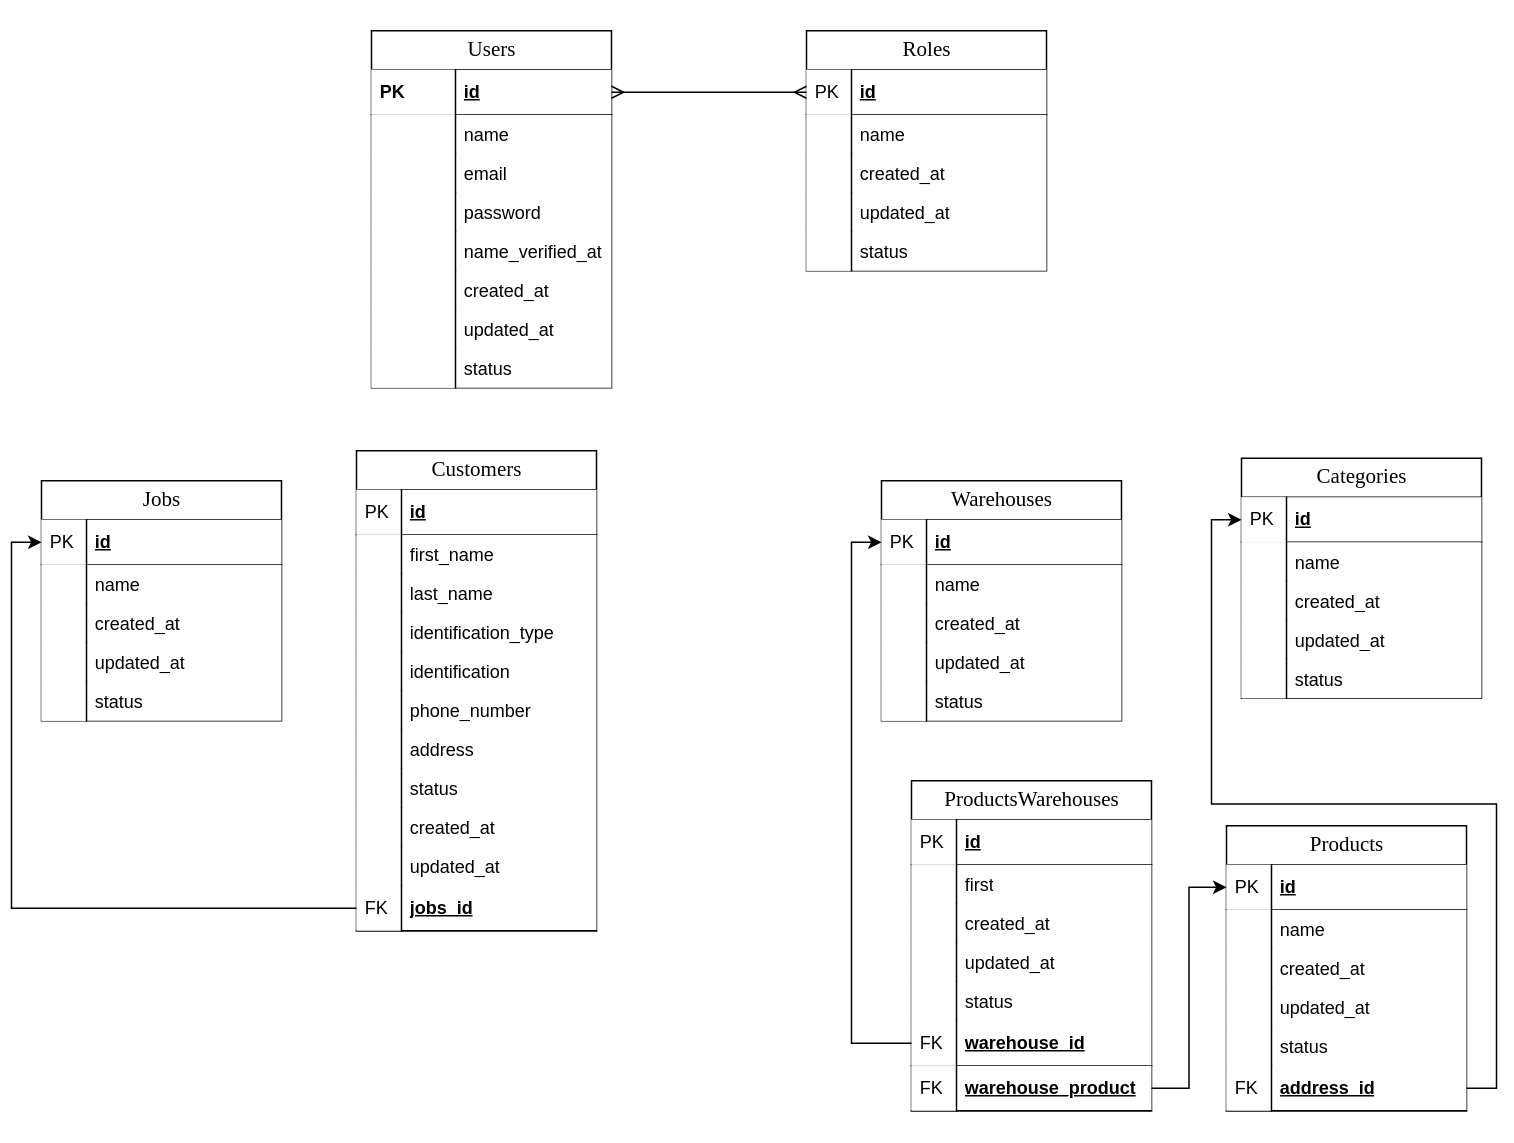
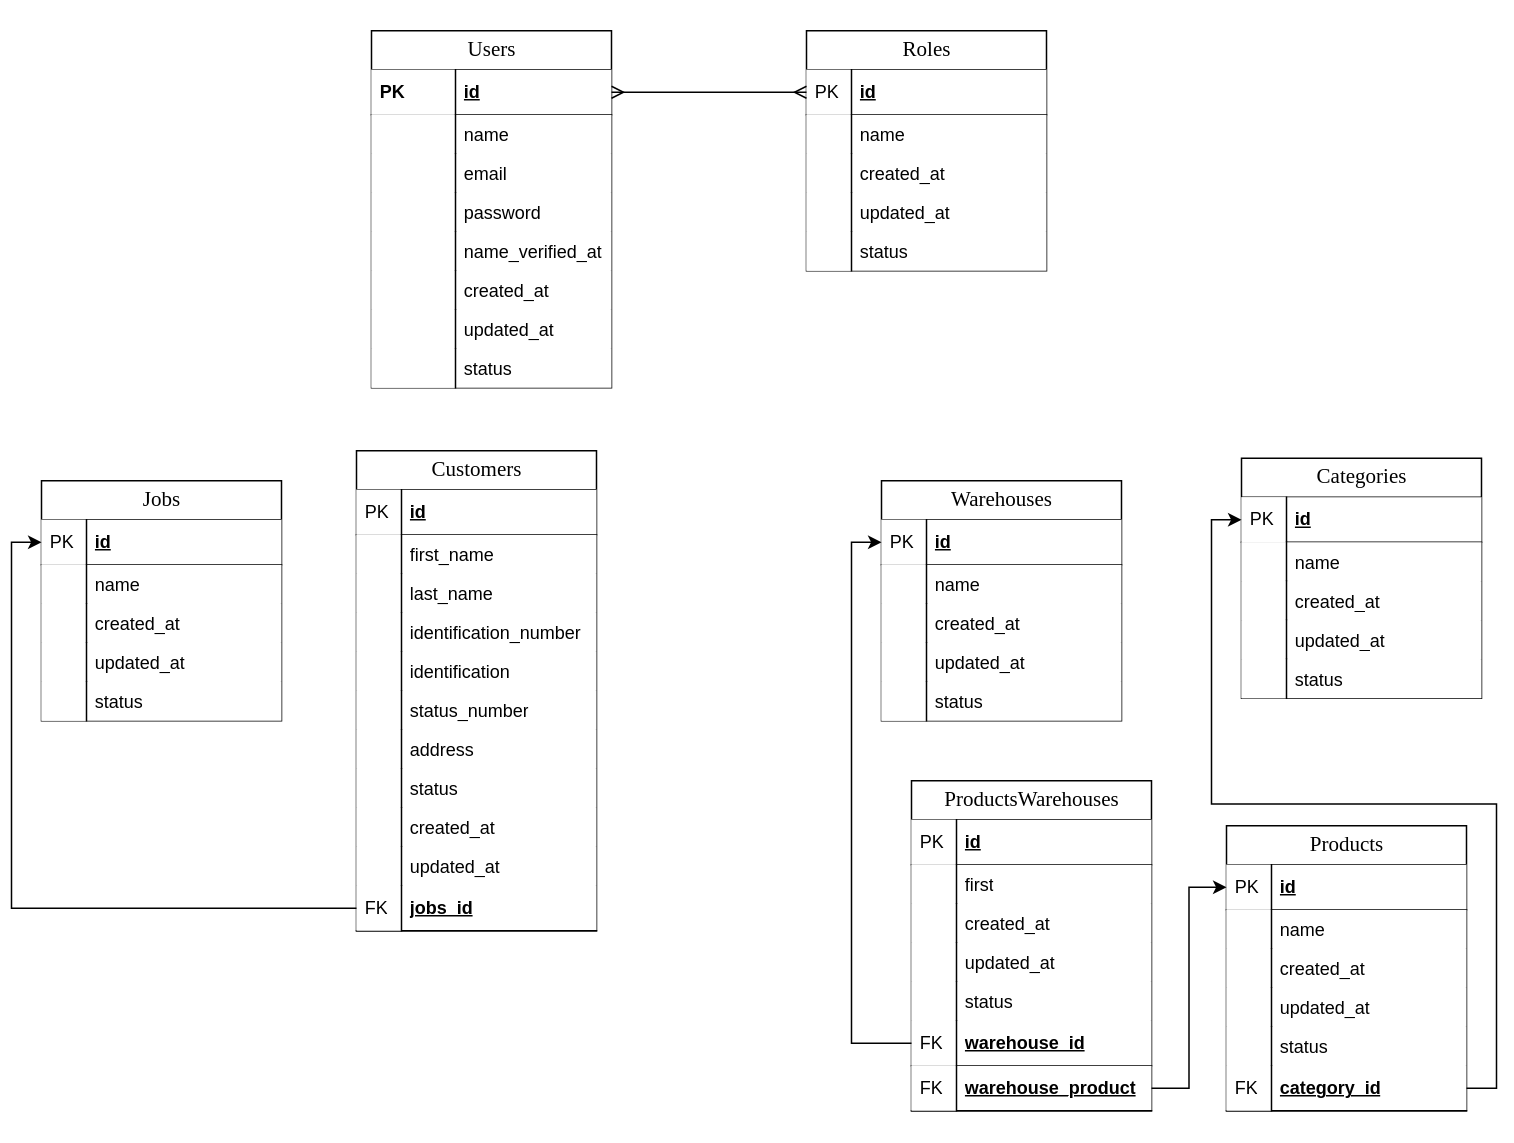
node "identification_type": label "identification_type" -> "identification_number"
node "phone_number": label "phone_number" -> "status_number"
node "address_id": label "address_id" -> "category_id"
